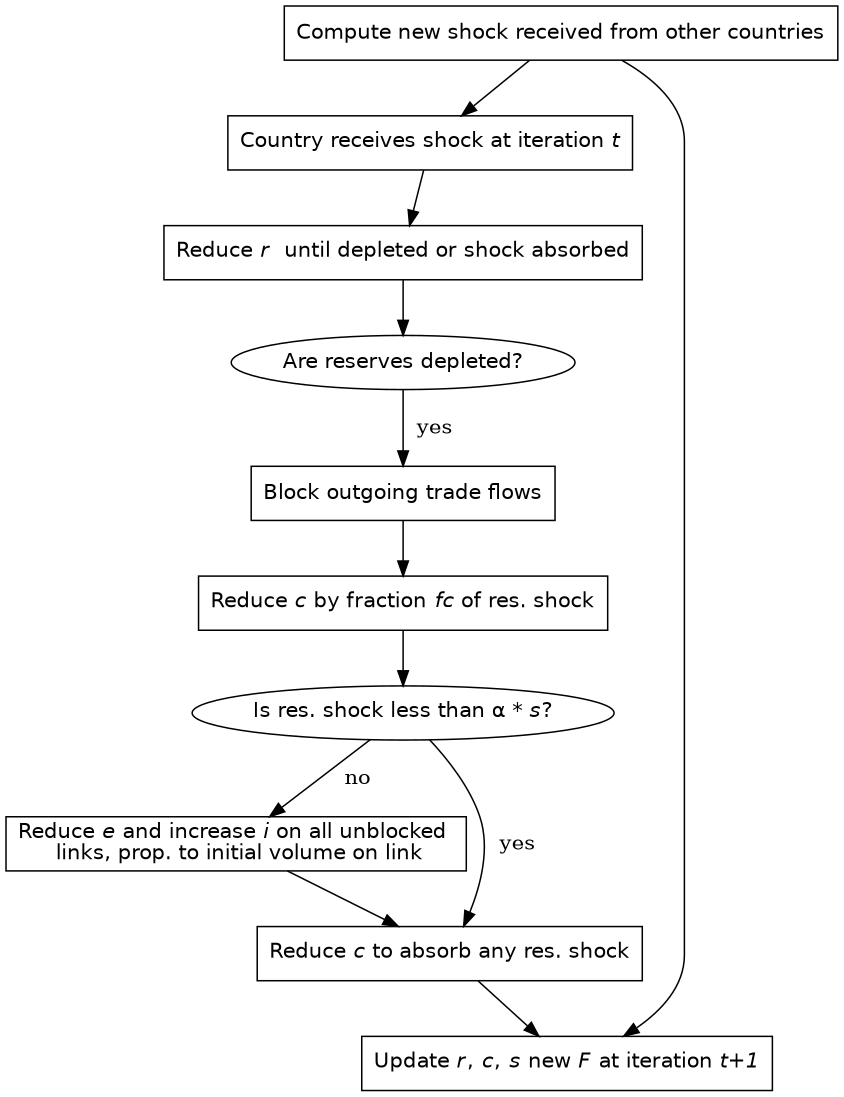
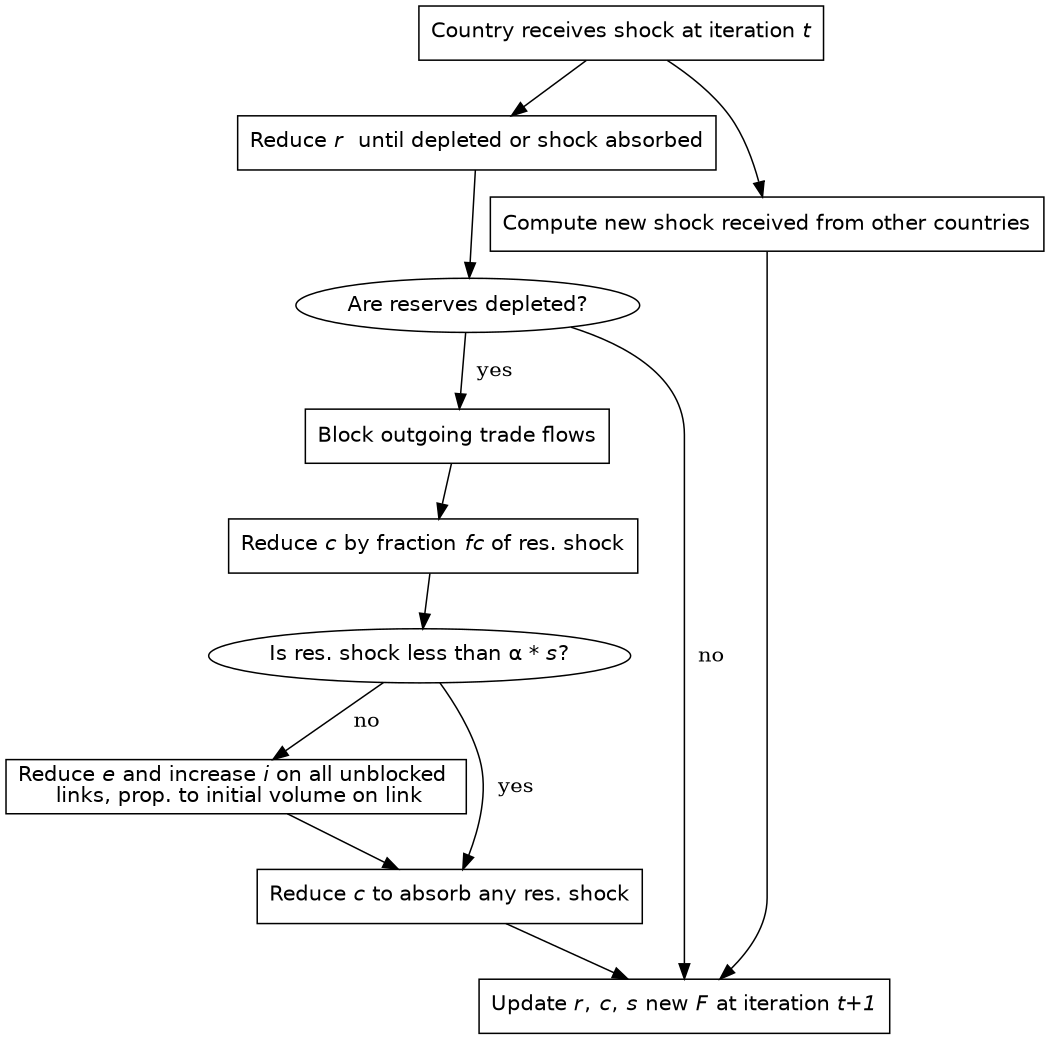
edge "Compute new shock received from other countries" -> "Country receives shock at iteration": reversed
edge "Are reserves depleted?" -> "Update": added, label "no"
